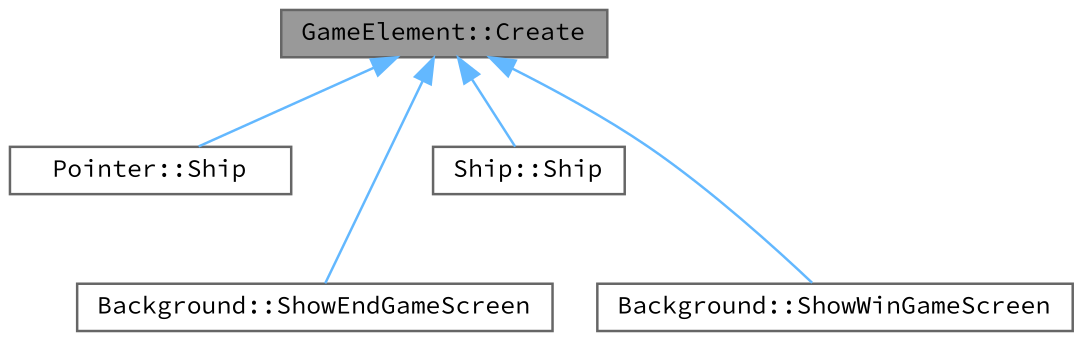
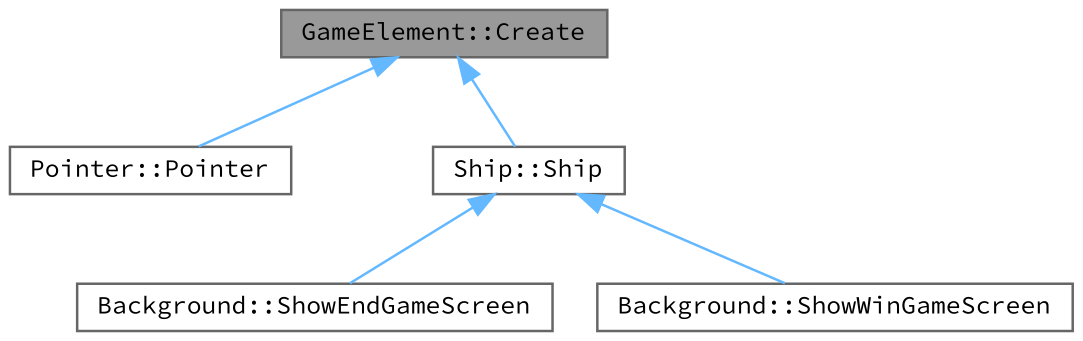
edge "Background::ShowWinGameScreen" -> "GameElement::Create": now "Background::ShowWinGameScreen" -> "Ship::Ship"
node "Pointer::Ship": label "Pointer::Ship" -> "Pointer::Pointer"
edge "Background::ShowEndGameScreen" -> "GameElement::Create": now "Background::ShowEndGameScreen" -> "Ship::Ship"
